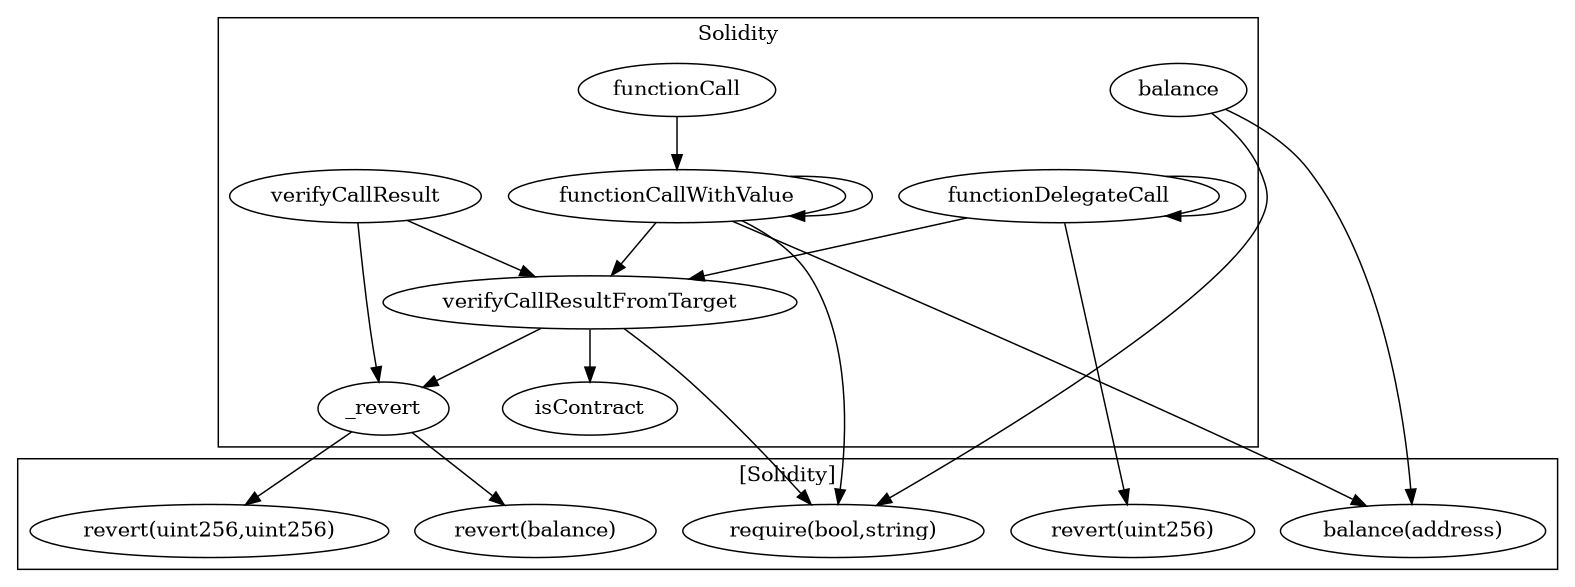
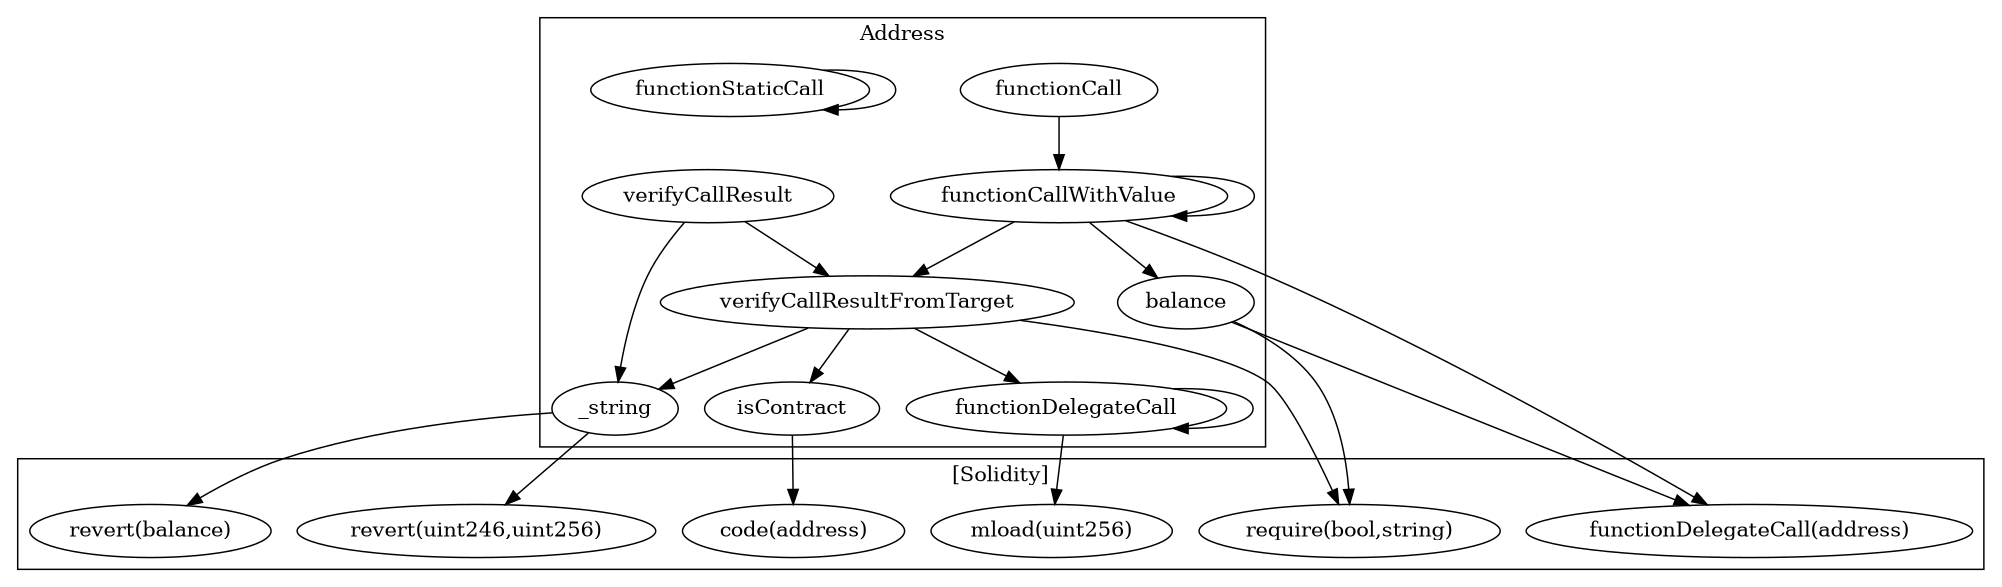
cluster "Solidity": label "Solidity" -> "Address"
node "functionStaticCall": added
edge "functionDelegateCall" -> "verifyCallResultFromTarget": reversed
edge "functionCallWithValue" -> "require(bool,string)": now "functionCallWithValue" -> "balance"
node "_revert": label "_revert" -> "_string"
node "revert(uint256,uint256)": label "revert(uint256,uint256)" -> "revert(uint246,uint256)"
node "code(address)": added
node "revert(uint256)": label "revert(uint256)" -> "mload(uint256)"
node "balance(address)": label "balance(address)" -> "functionDelegateCall(address)"
